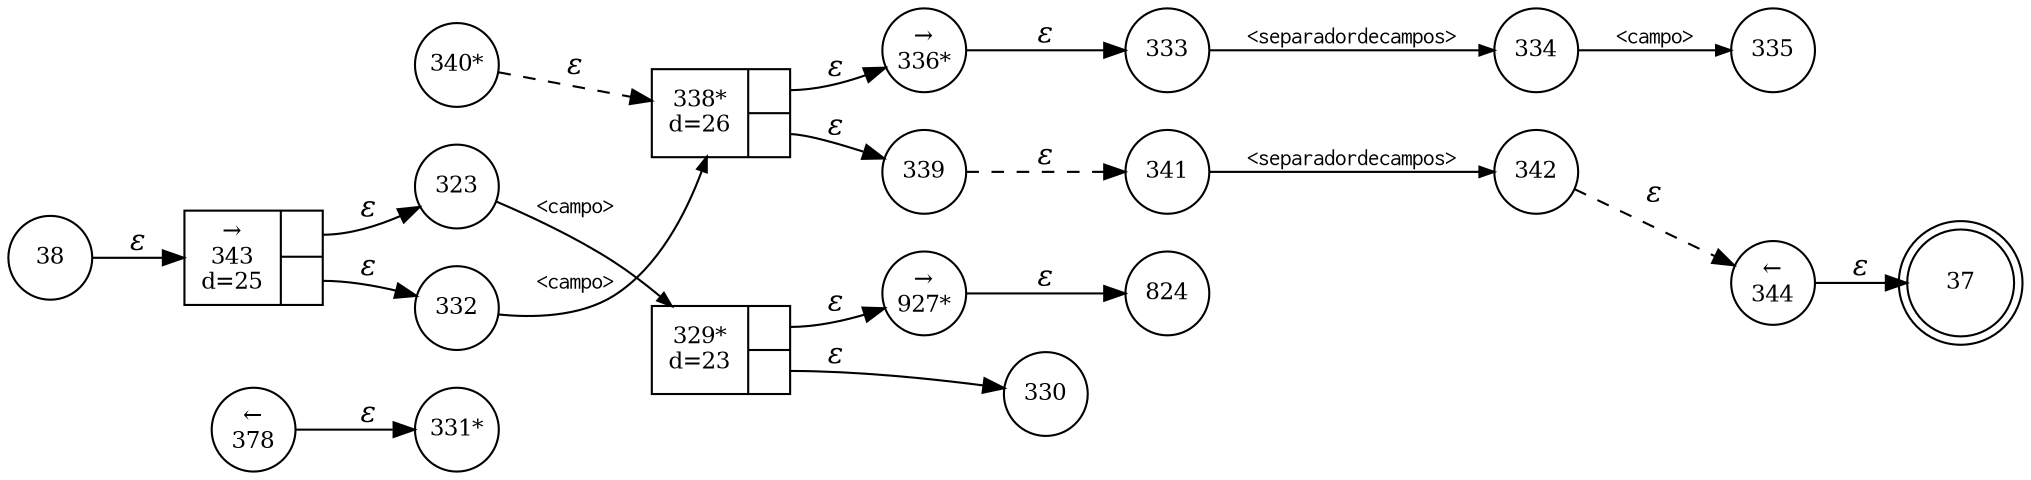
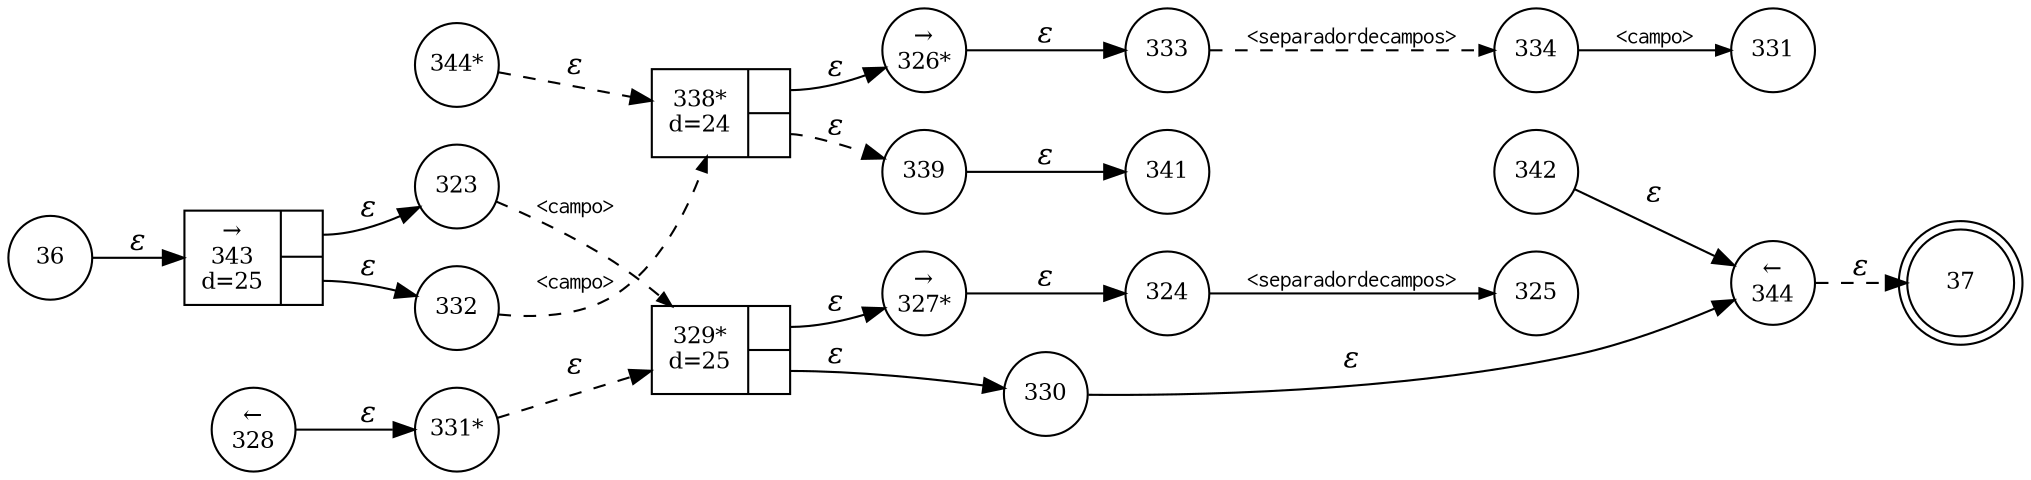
node "→ 336*": label "→ 336*" -> "→ 326*"
edge "333" -> "334": style solid -> dashed
node "335": label "335" -> "331"
node "340*": label "340*" -> "344*"
node "338*": text "d=26" -> "d=24"
edge "338*" -> "339": style solid -> dashed
edge "339" -> "341": style dashed -> solid
edge "341" -> "342": removed, label "<separadordecampos>"
edge "342" -> "← 344": style dashed -> solid
edge "323" -> "329*": style solid -> dashed
node "38": label "38" -> "36"
edge "← 344" -> "37": style solid -> dashed
edge "332" -> "338*": style solid -> dashed
node "→ 927*": label "→ 927*" -> "→ 327*"
node "824": label "824" -> "324"
node "325": added
node "329*": text "d=23" -> "d=25"
edge "330" -> "← 344": added, label "ε"
edge "331*" -> "329*": added, label "ε"
node "← 378": label "← 378" -> "← 328"
